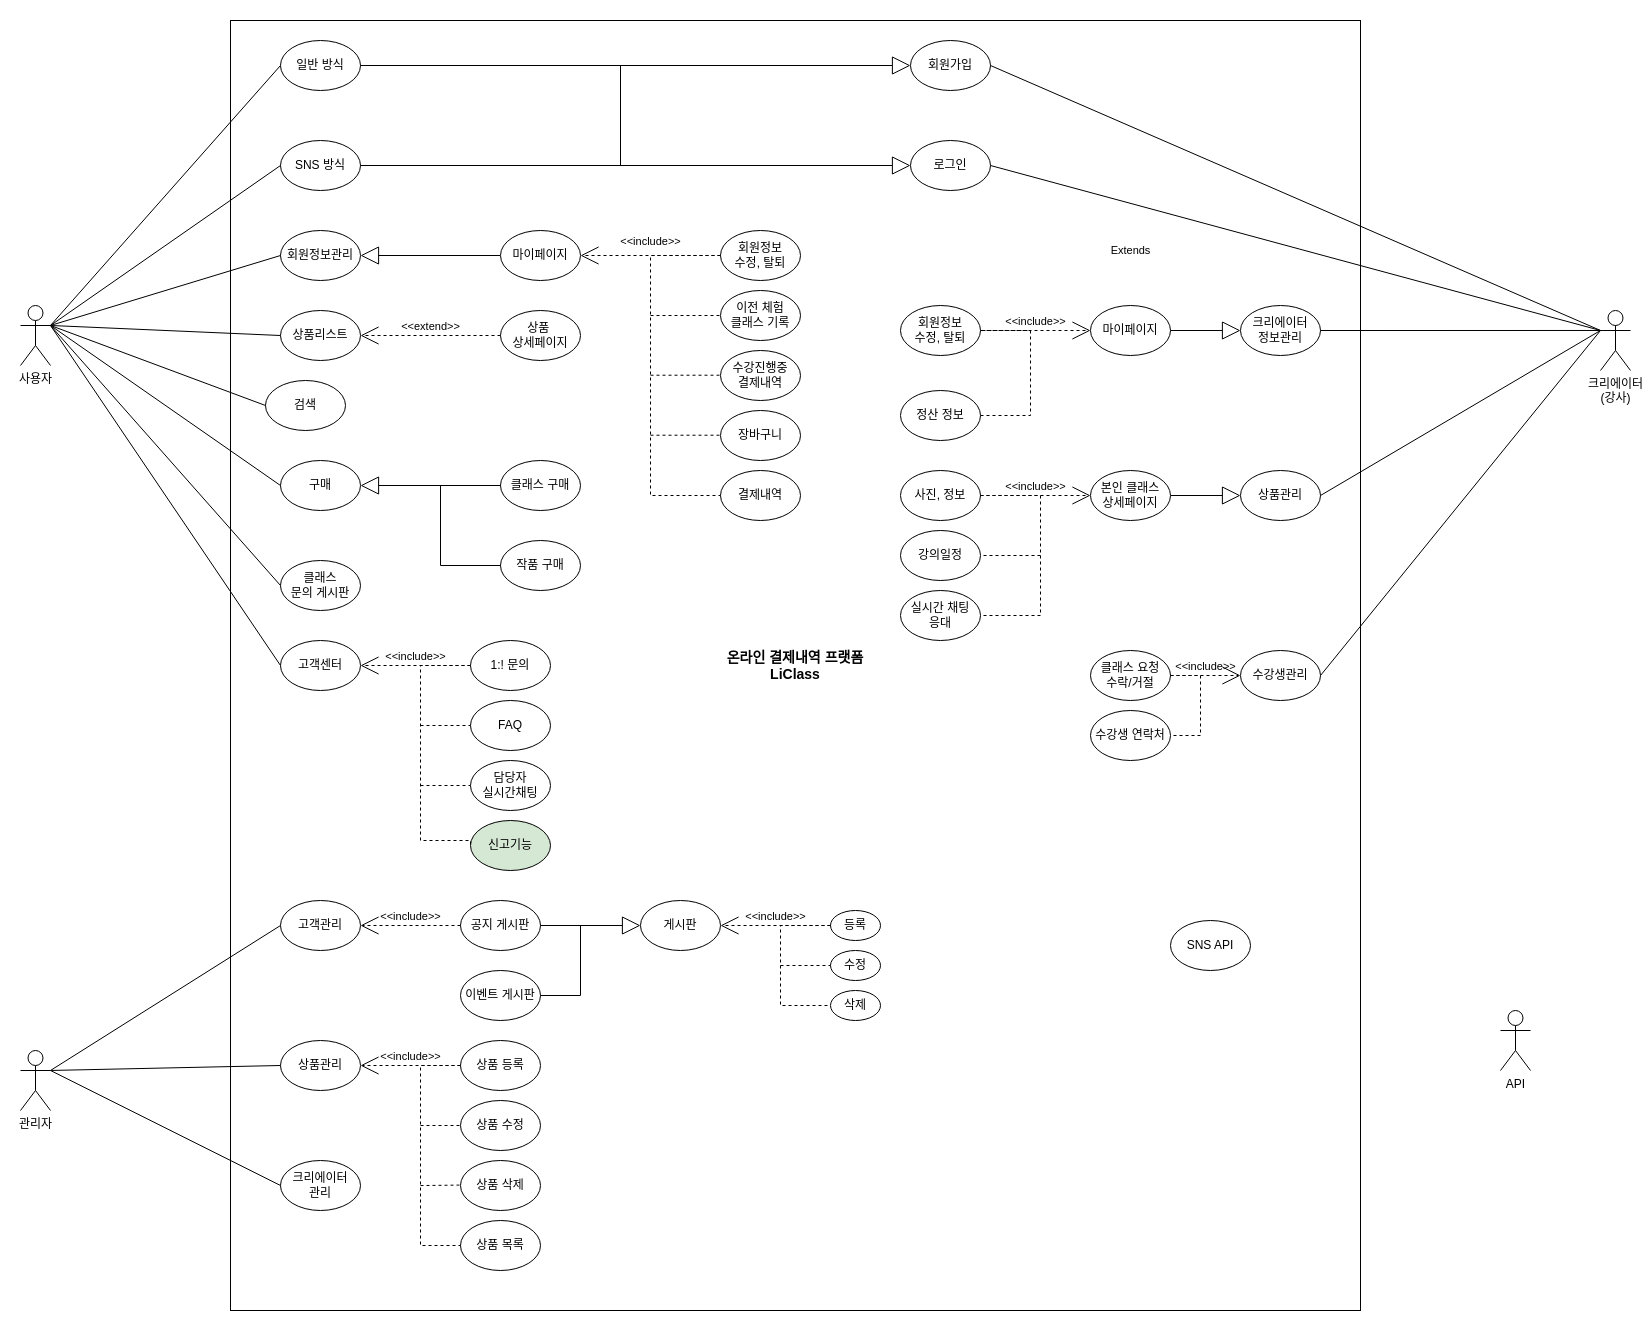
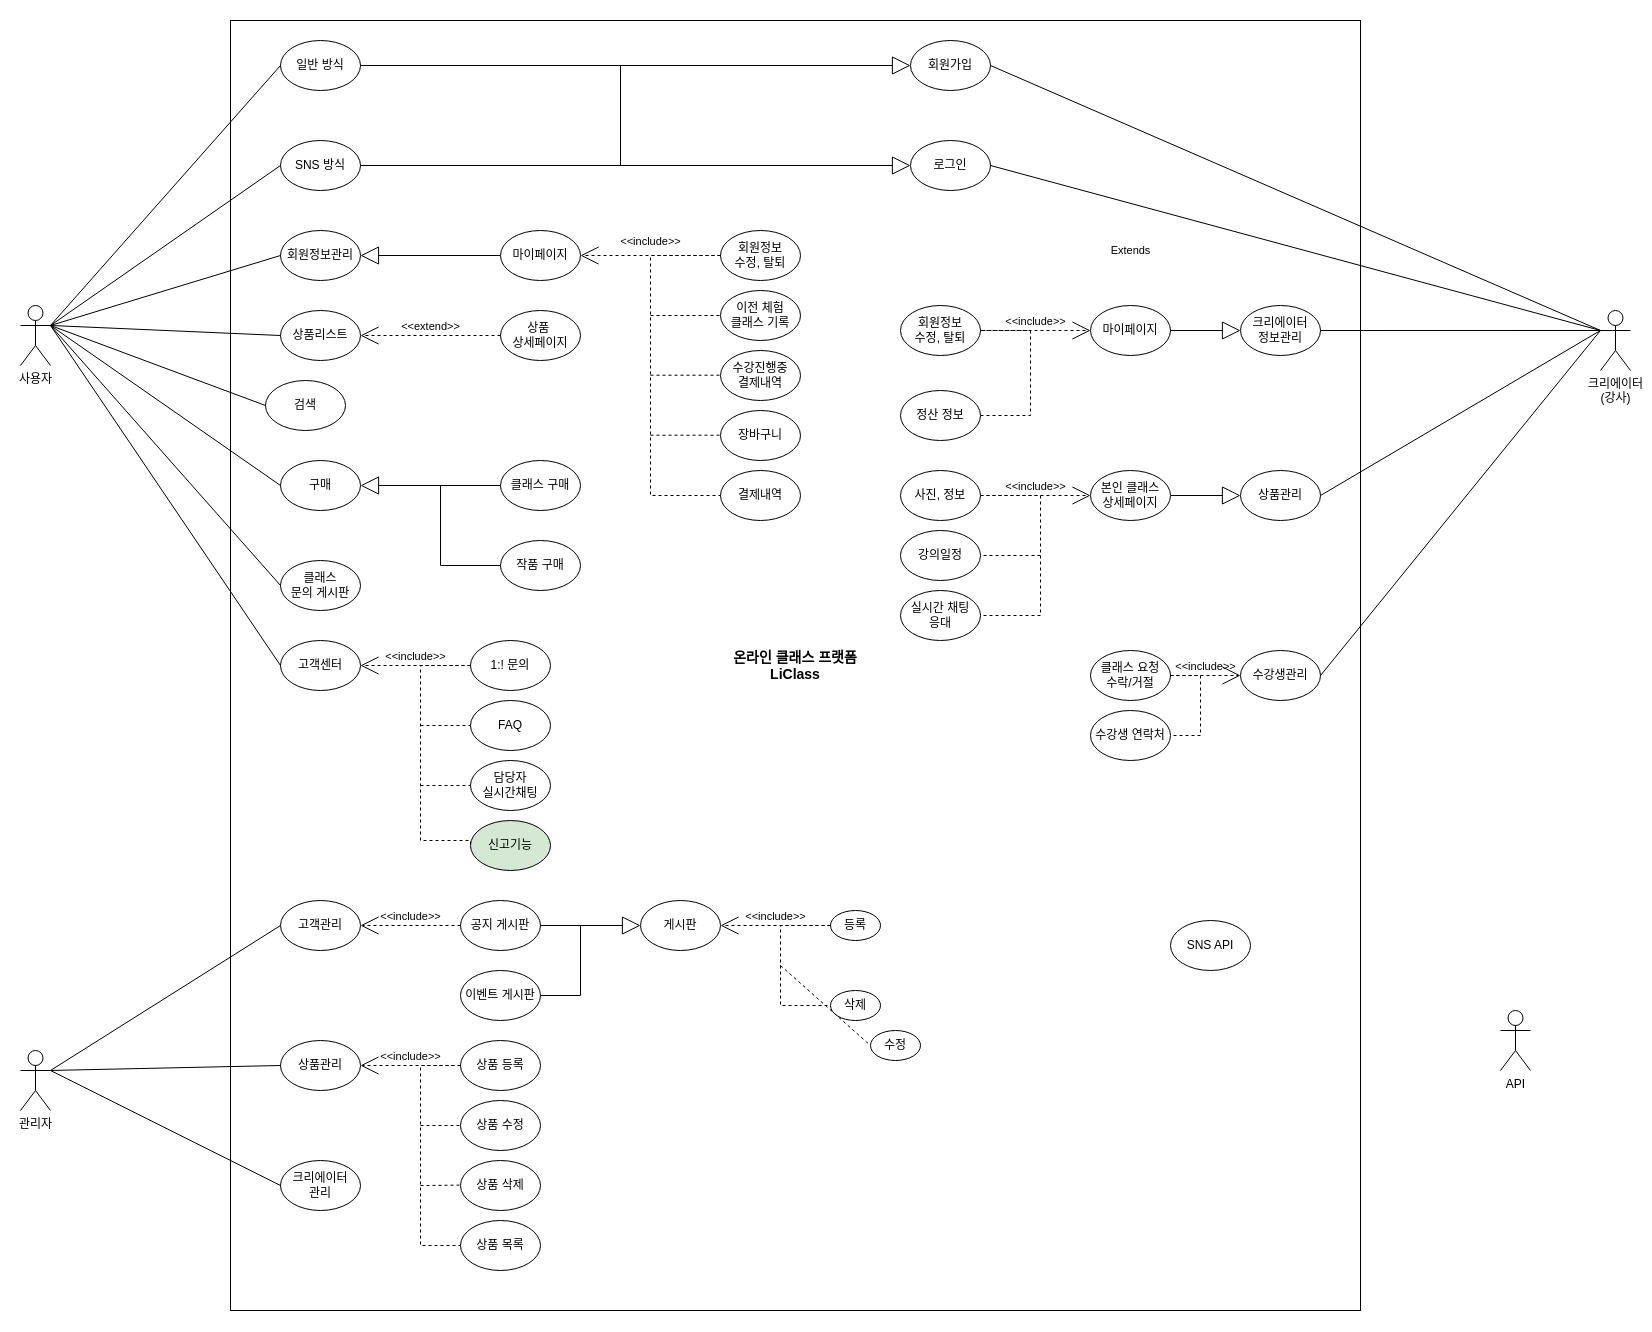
node "온라인 결제내역 프랫폼 LiClass": label "온라인 결제내역 프랫폼 LiClass" -> "온라인 클래스 프랫폼 LiClass"
node "수정": moved (856, 966) -> (896, 1046)
